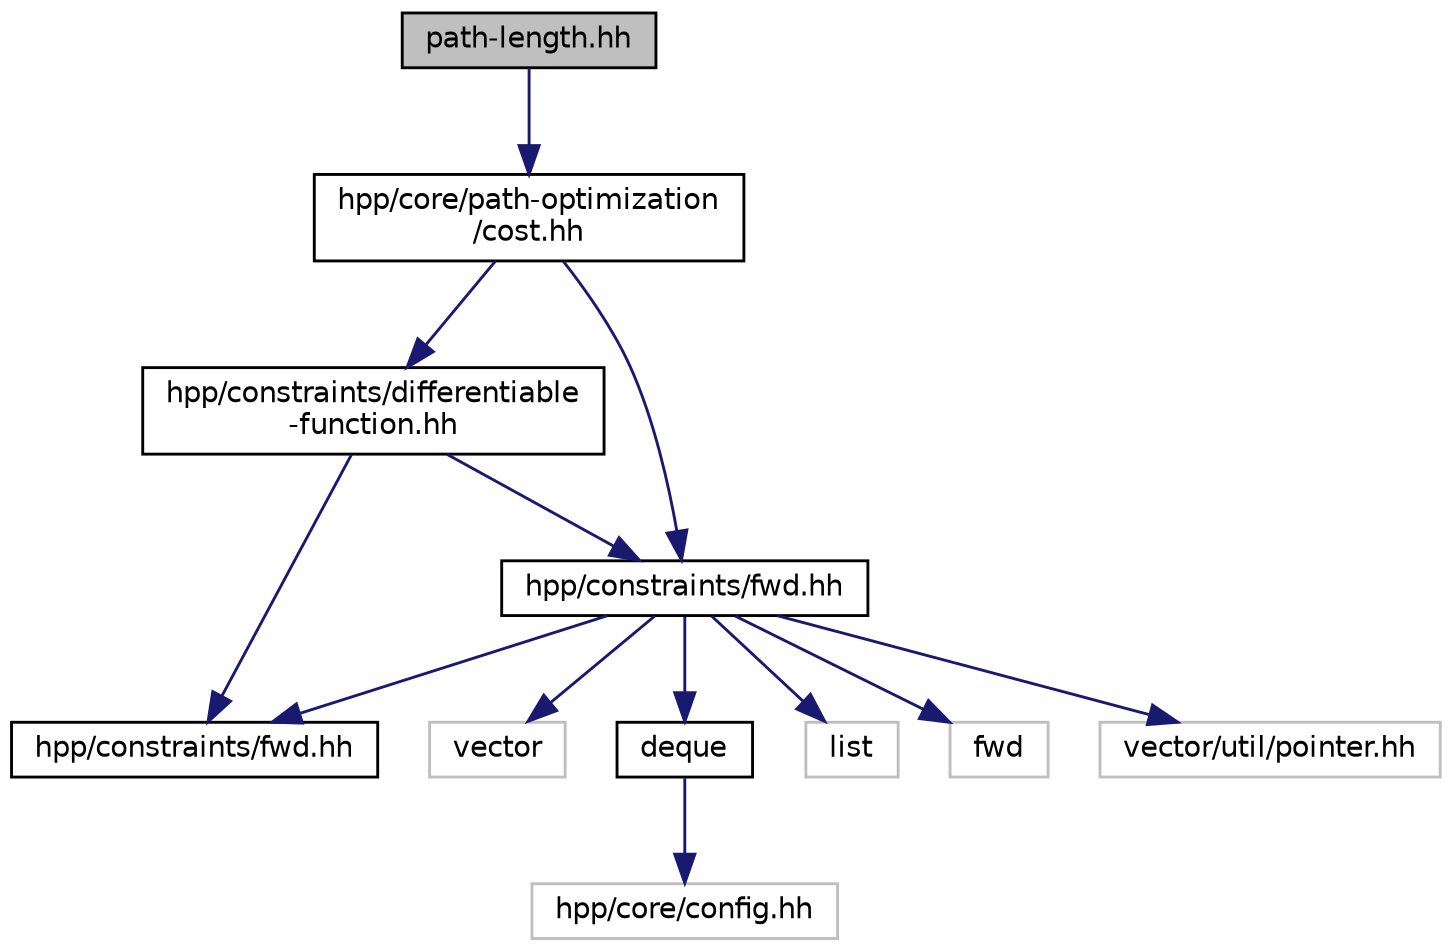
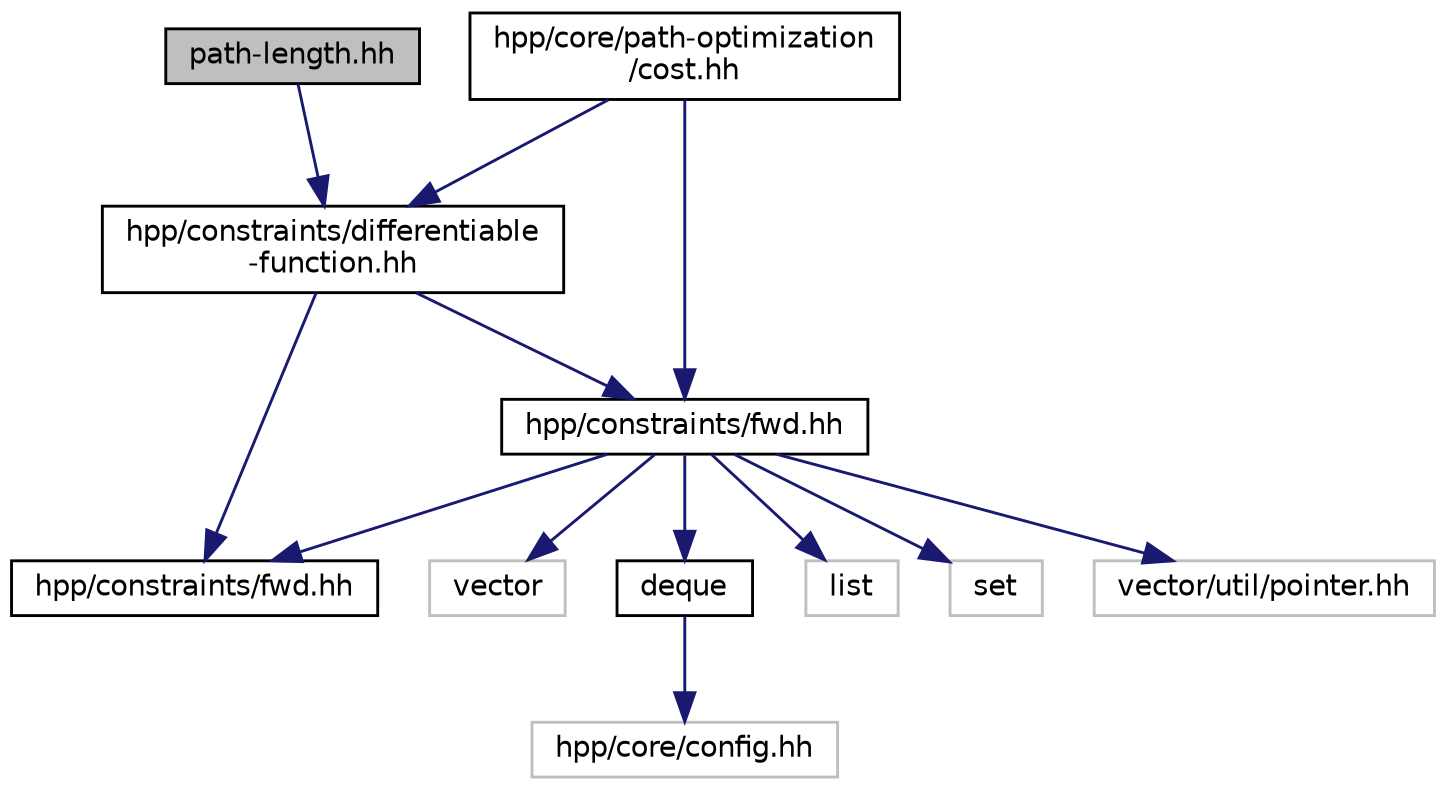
edge "path-length.hh" -> "hpp/core/path-optimization /cost.hh": now "path-length.hh" -> "hpp/constraints/differentiable -function.hh"
node "fwd": label "fwd" -> "set"
